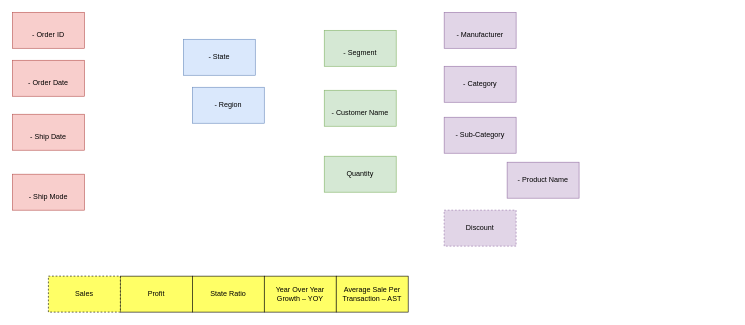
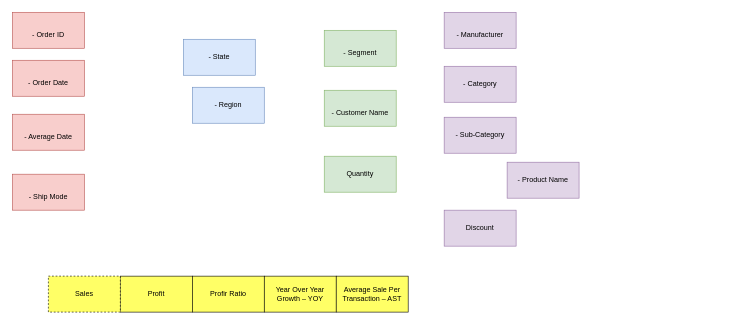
node "- Ship Date": label "- Ship Date" -> "- Average Date"
node "Discount": style dashed -> solid
node "State Ratio": label "State Ratio" -> "Profir Ratio"
